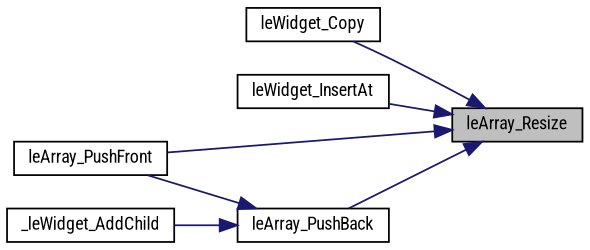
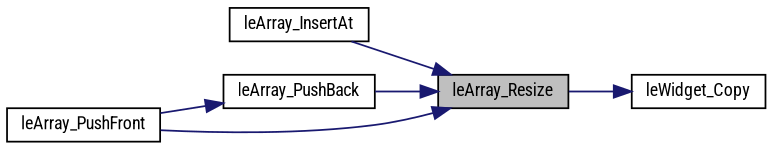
edge "leWidget_Copy" -> "leArray_Resize": reversed
node "leWidget_InsertAt": label "leWidget_InsertAt" -> "leArray_InsertAt"
node "_leWidget_AddChild": removed
